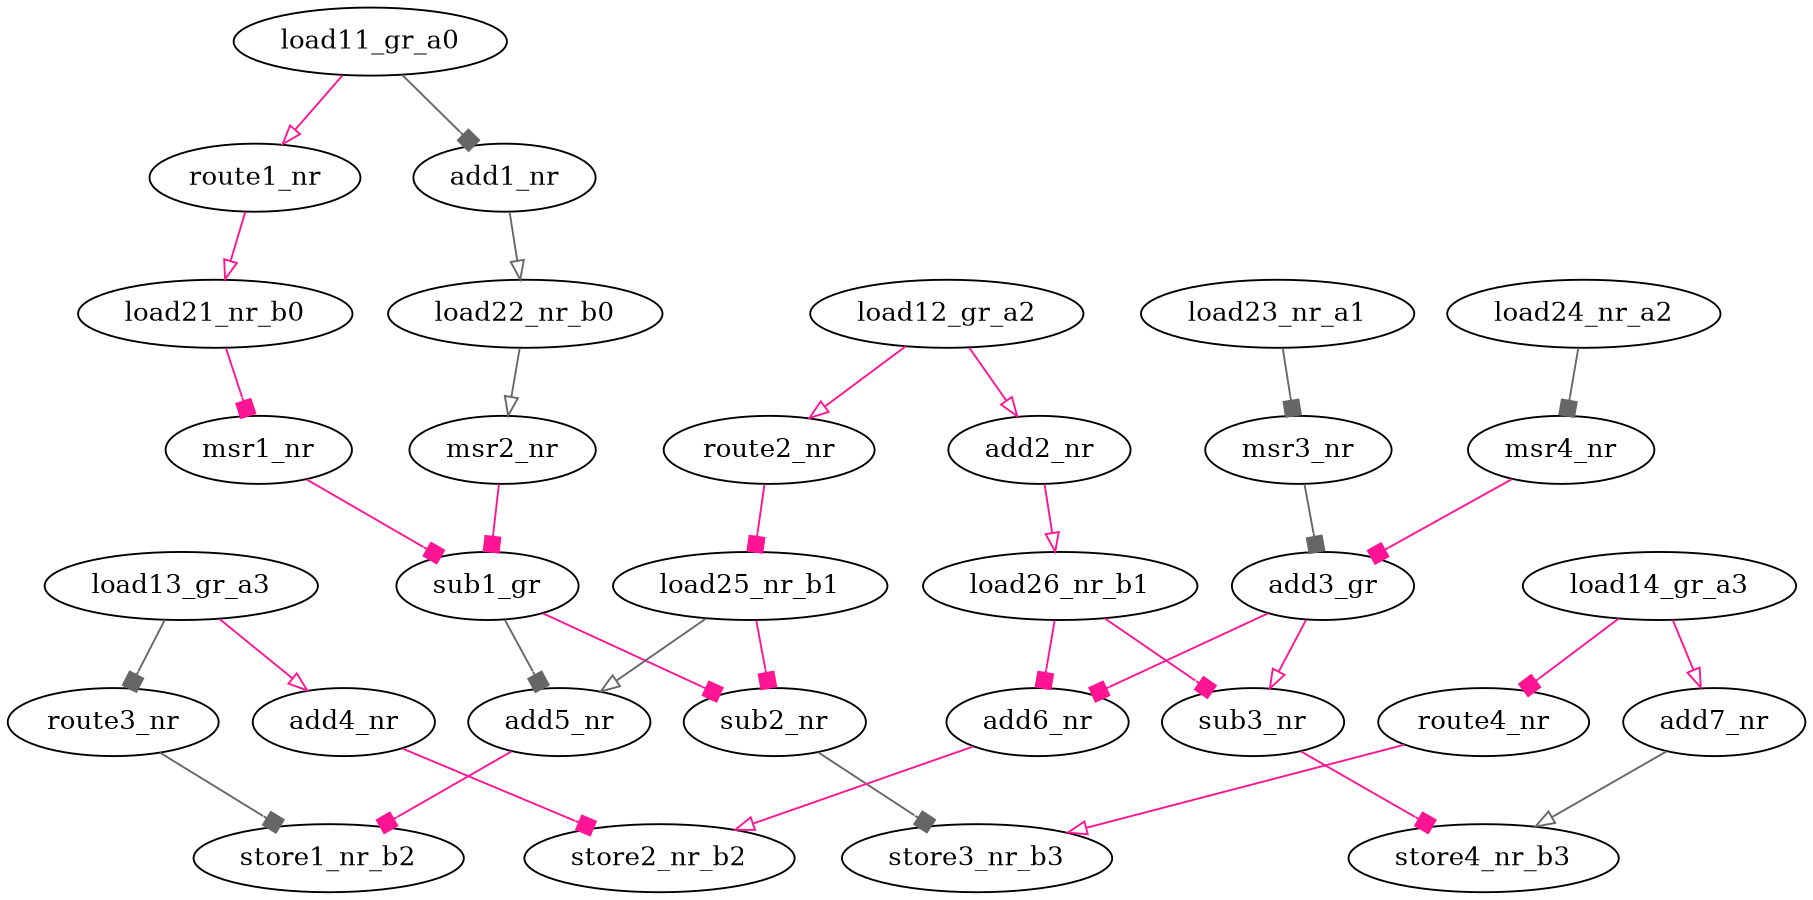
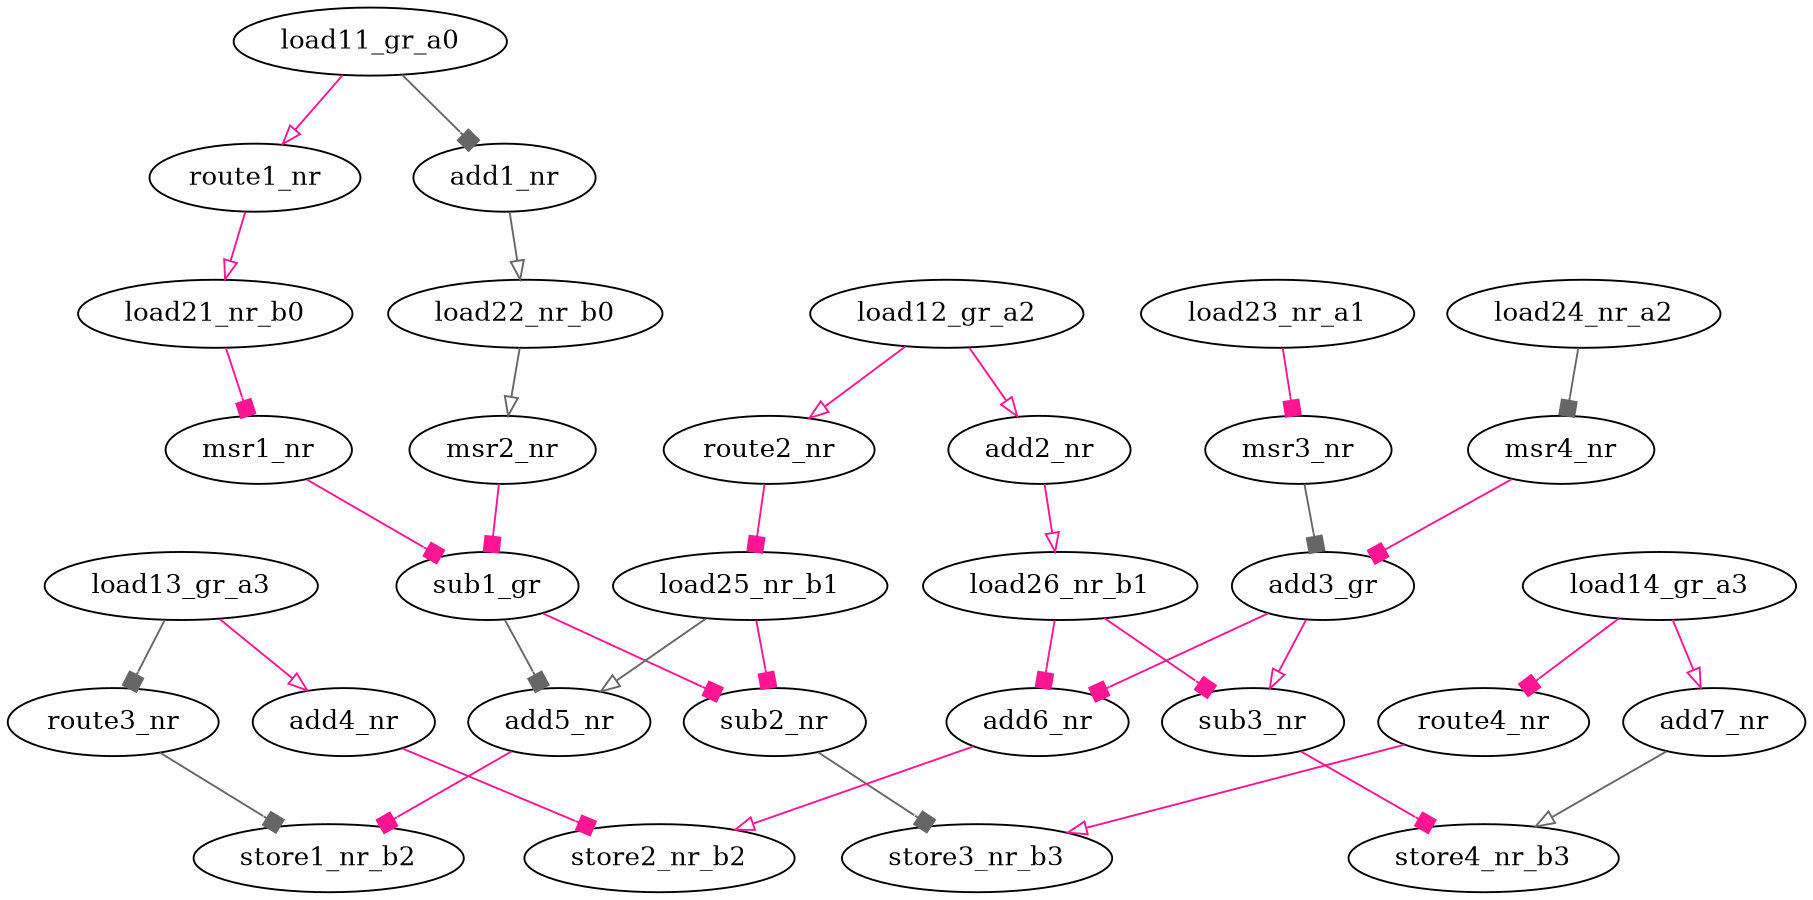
edge "load23_nr_a1" -> "msr3_nr": color gray40 -> deeppink
